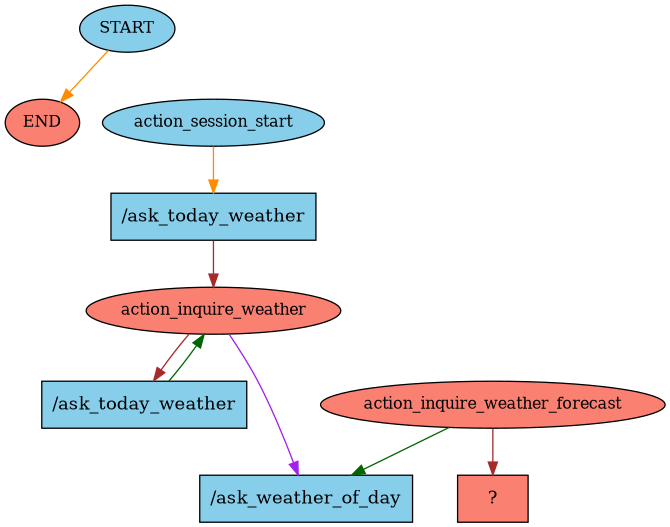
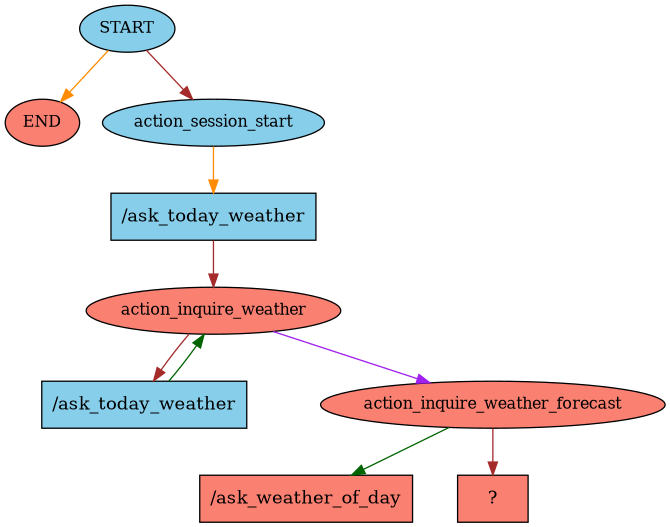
edge "START" -> "action_session_start": added
edge "action_inquire_weather" -> "/ask_weather_of_day": now "action_inquire_weather" -> "action_inquire_weather_forecast"
node "/ask_weather_of_day": fillcolor skyblue -> salmon
